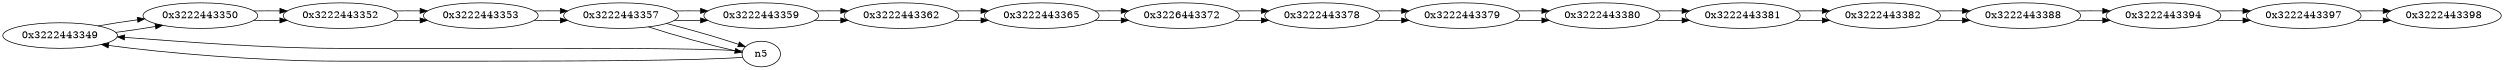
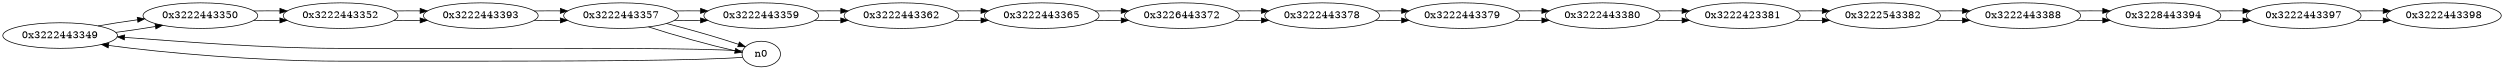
node "0x3222443353": label "0x3222443353" -> "0x3222443393"
node "0x3222443381": label "0x3222443381" -> "0x3222423381"
node "0x3222443382": label "0x3222443382" -> "0x3222543382"
node "0x3222443394": label "0x3222443394" -> "0x3228443394"
node "n5": label "n5" -> "n0"
